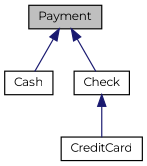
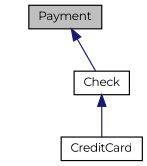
node "Cash": removed
